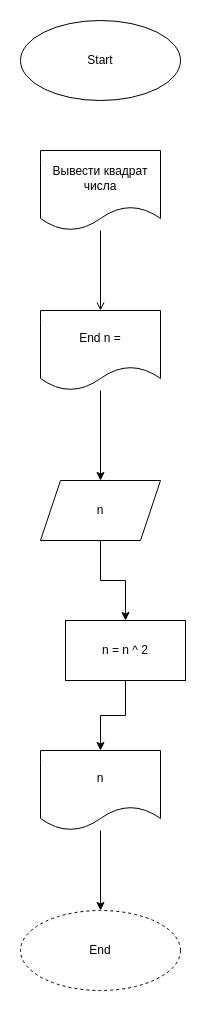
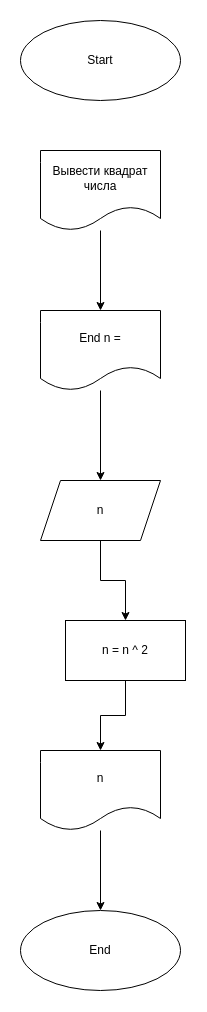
edge "Вывести квадрат числа" -> "End n =": arrowhead open -> classic
node "End": style dashed -> solid
